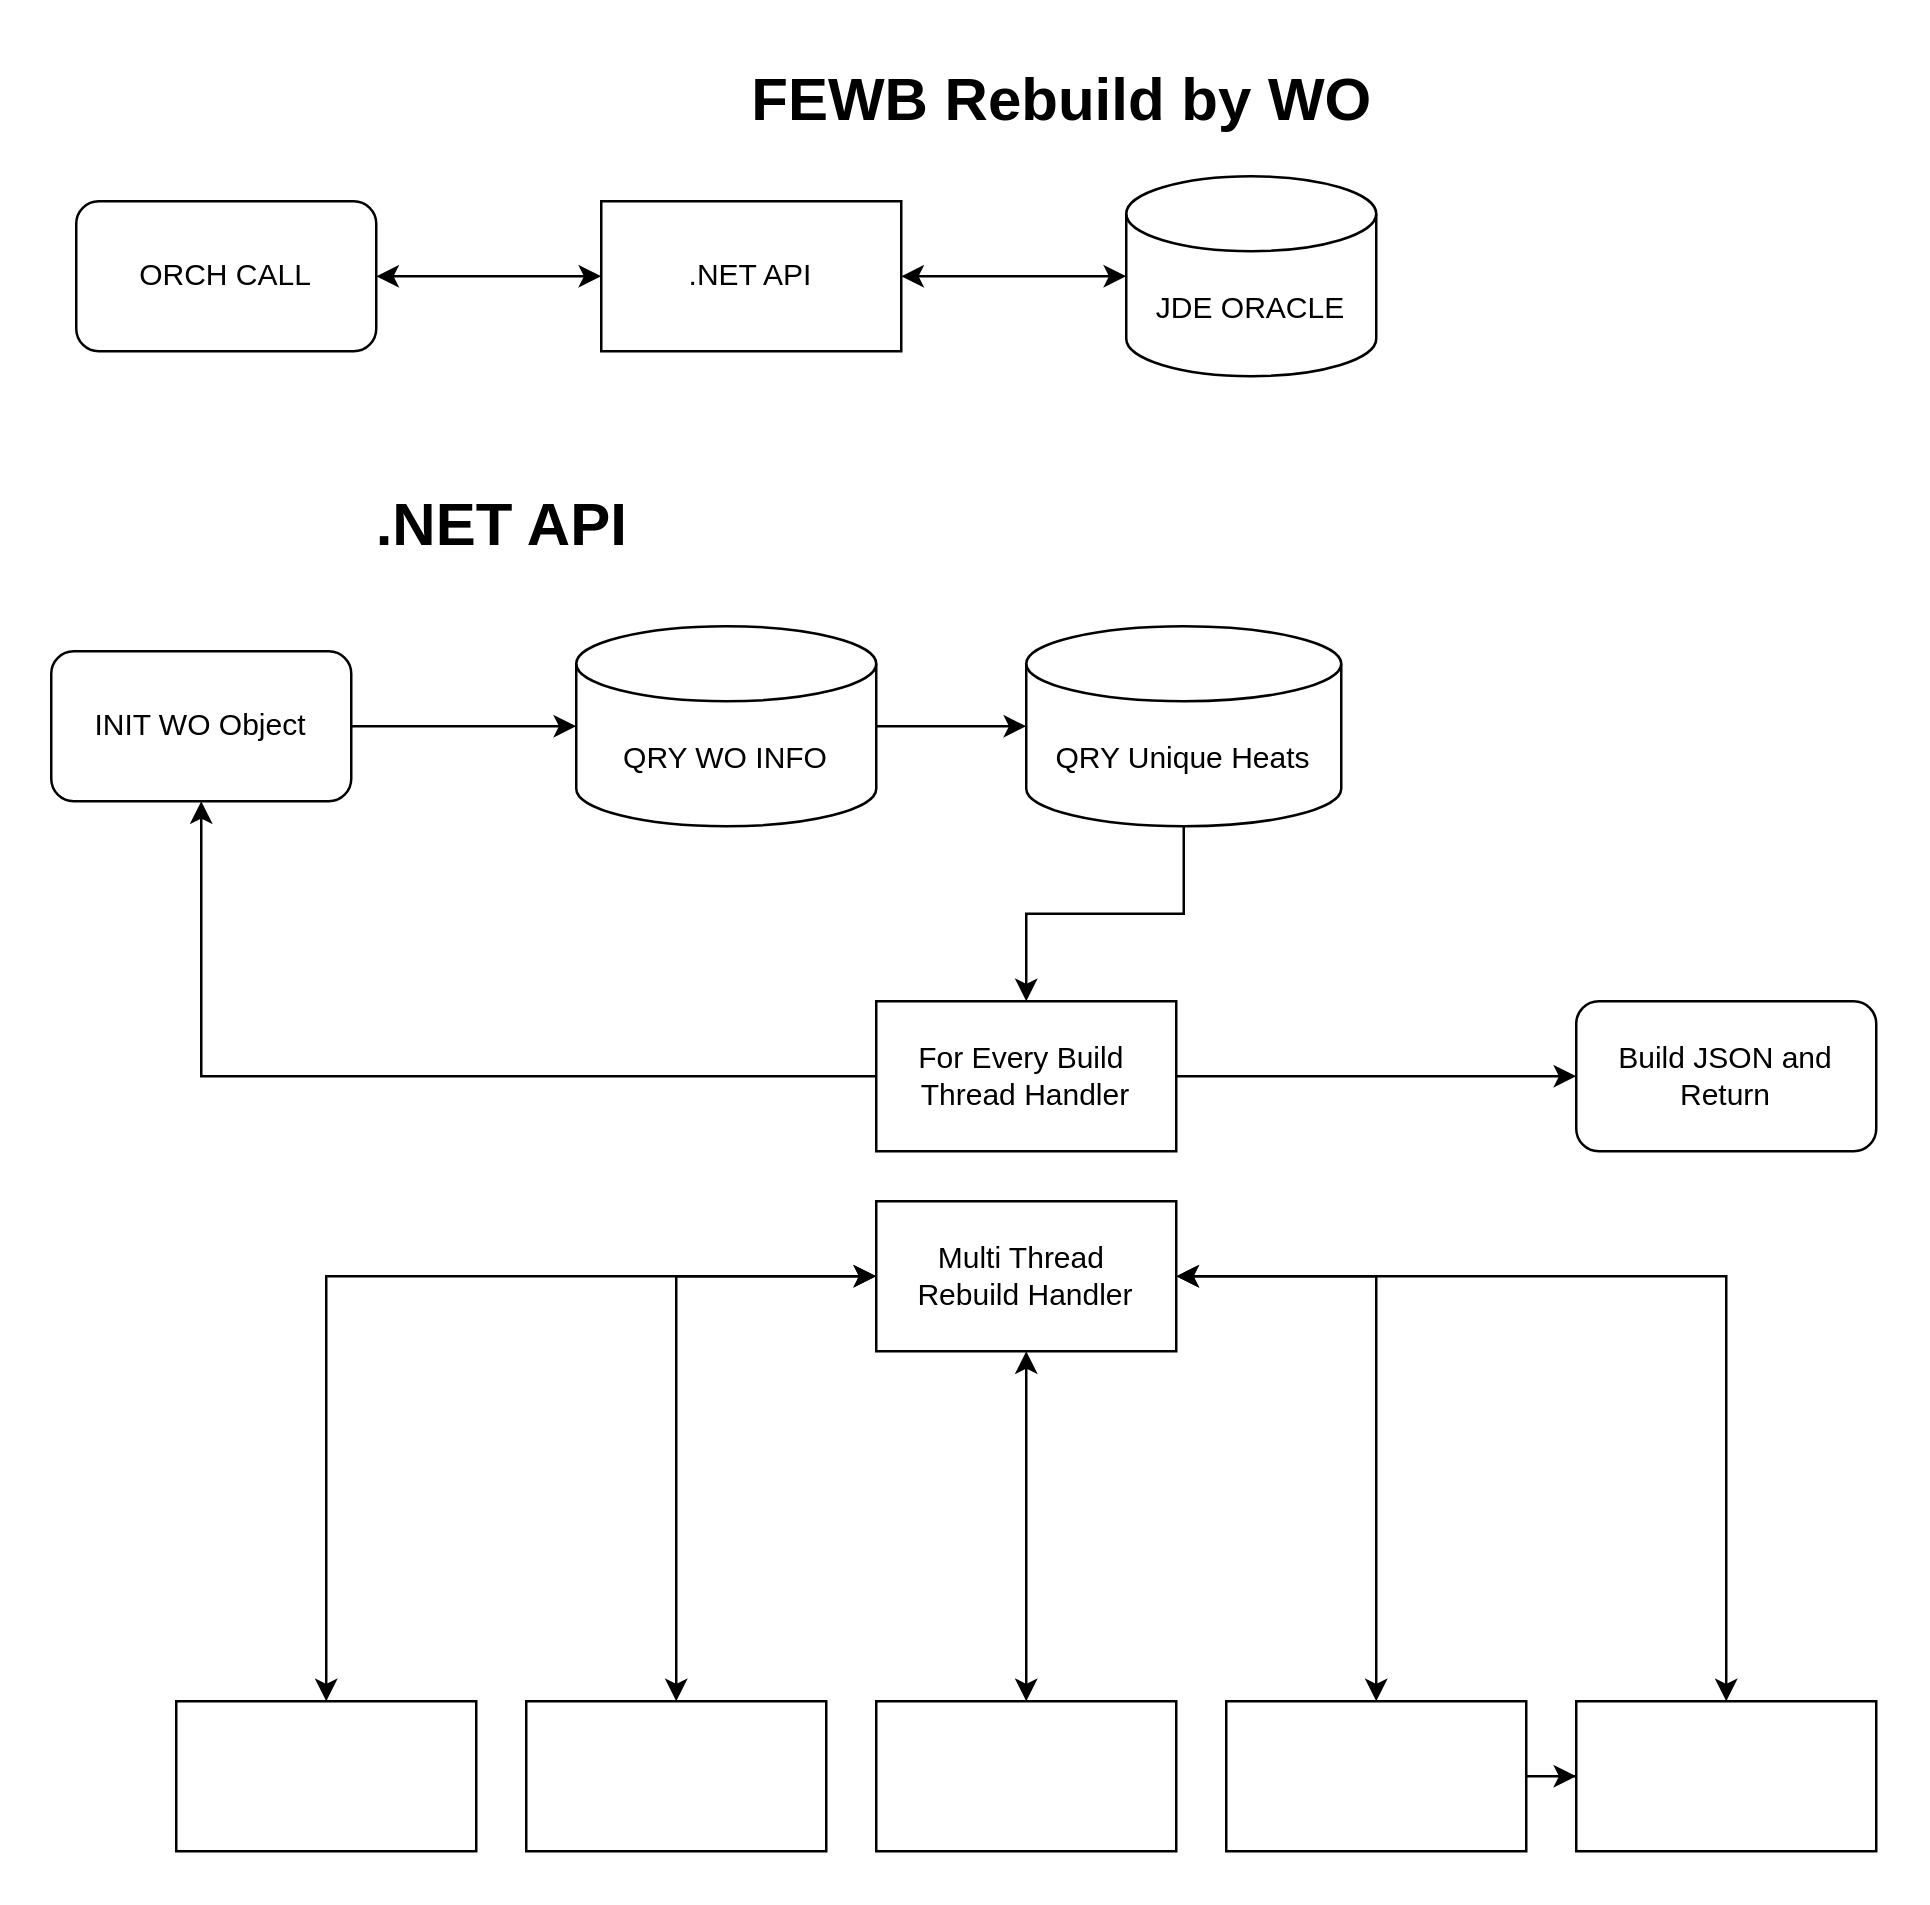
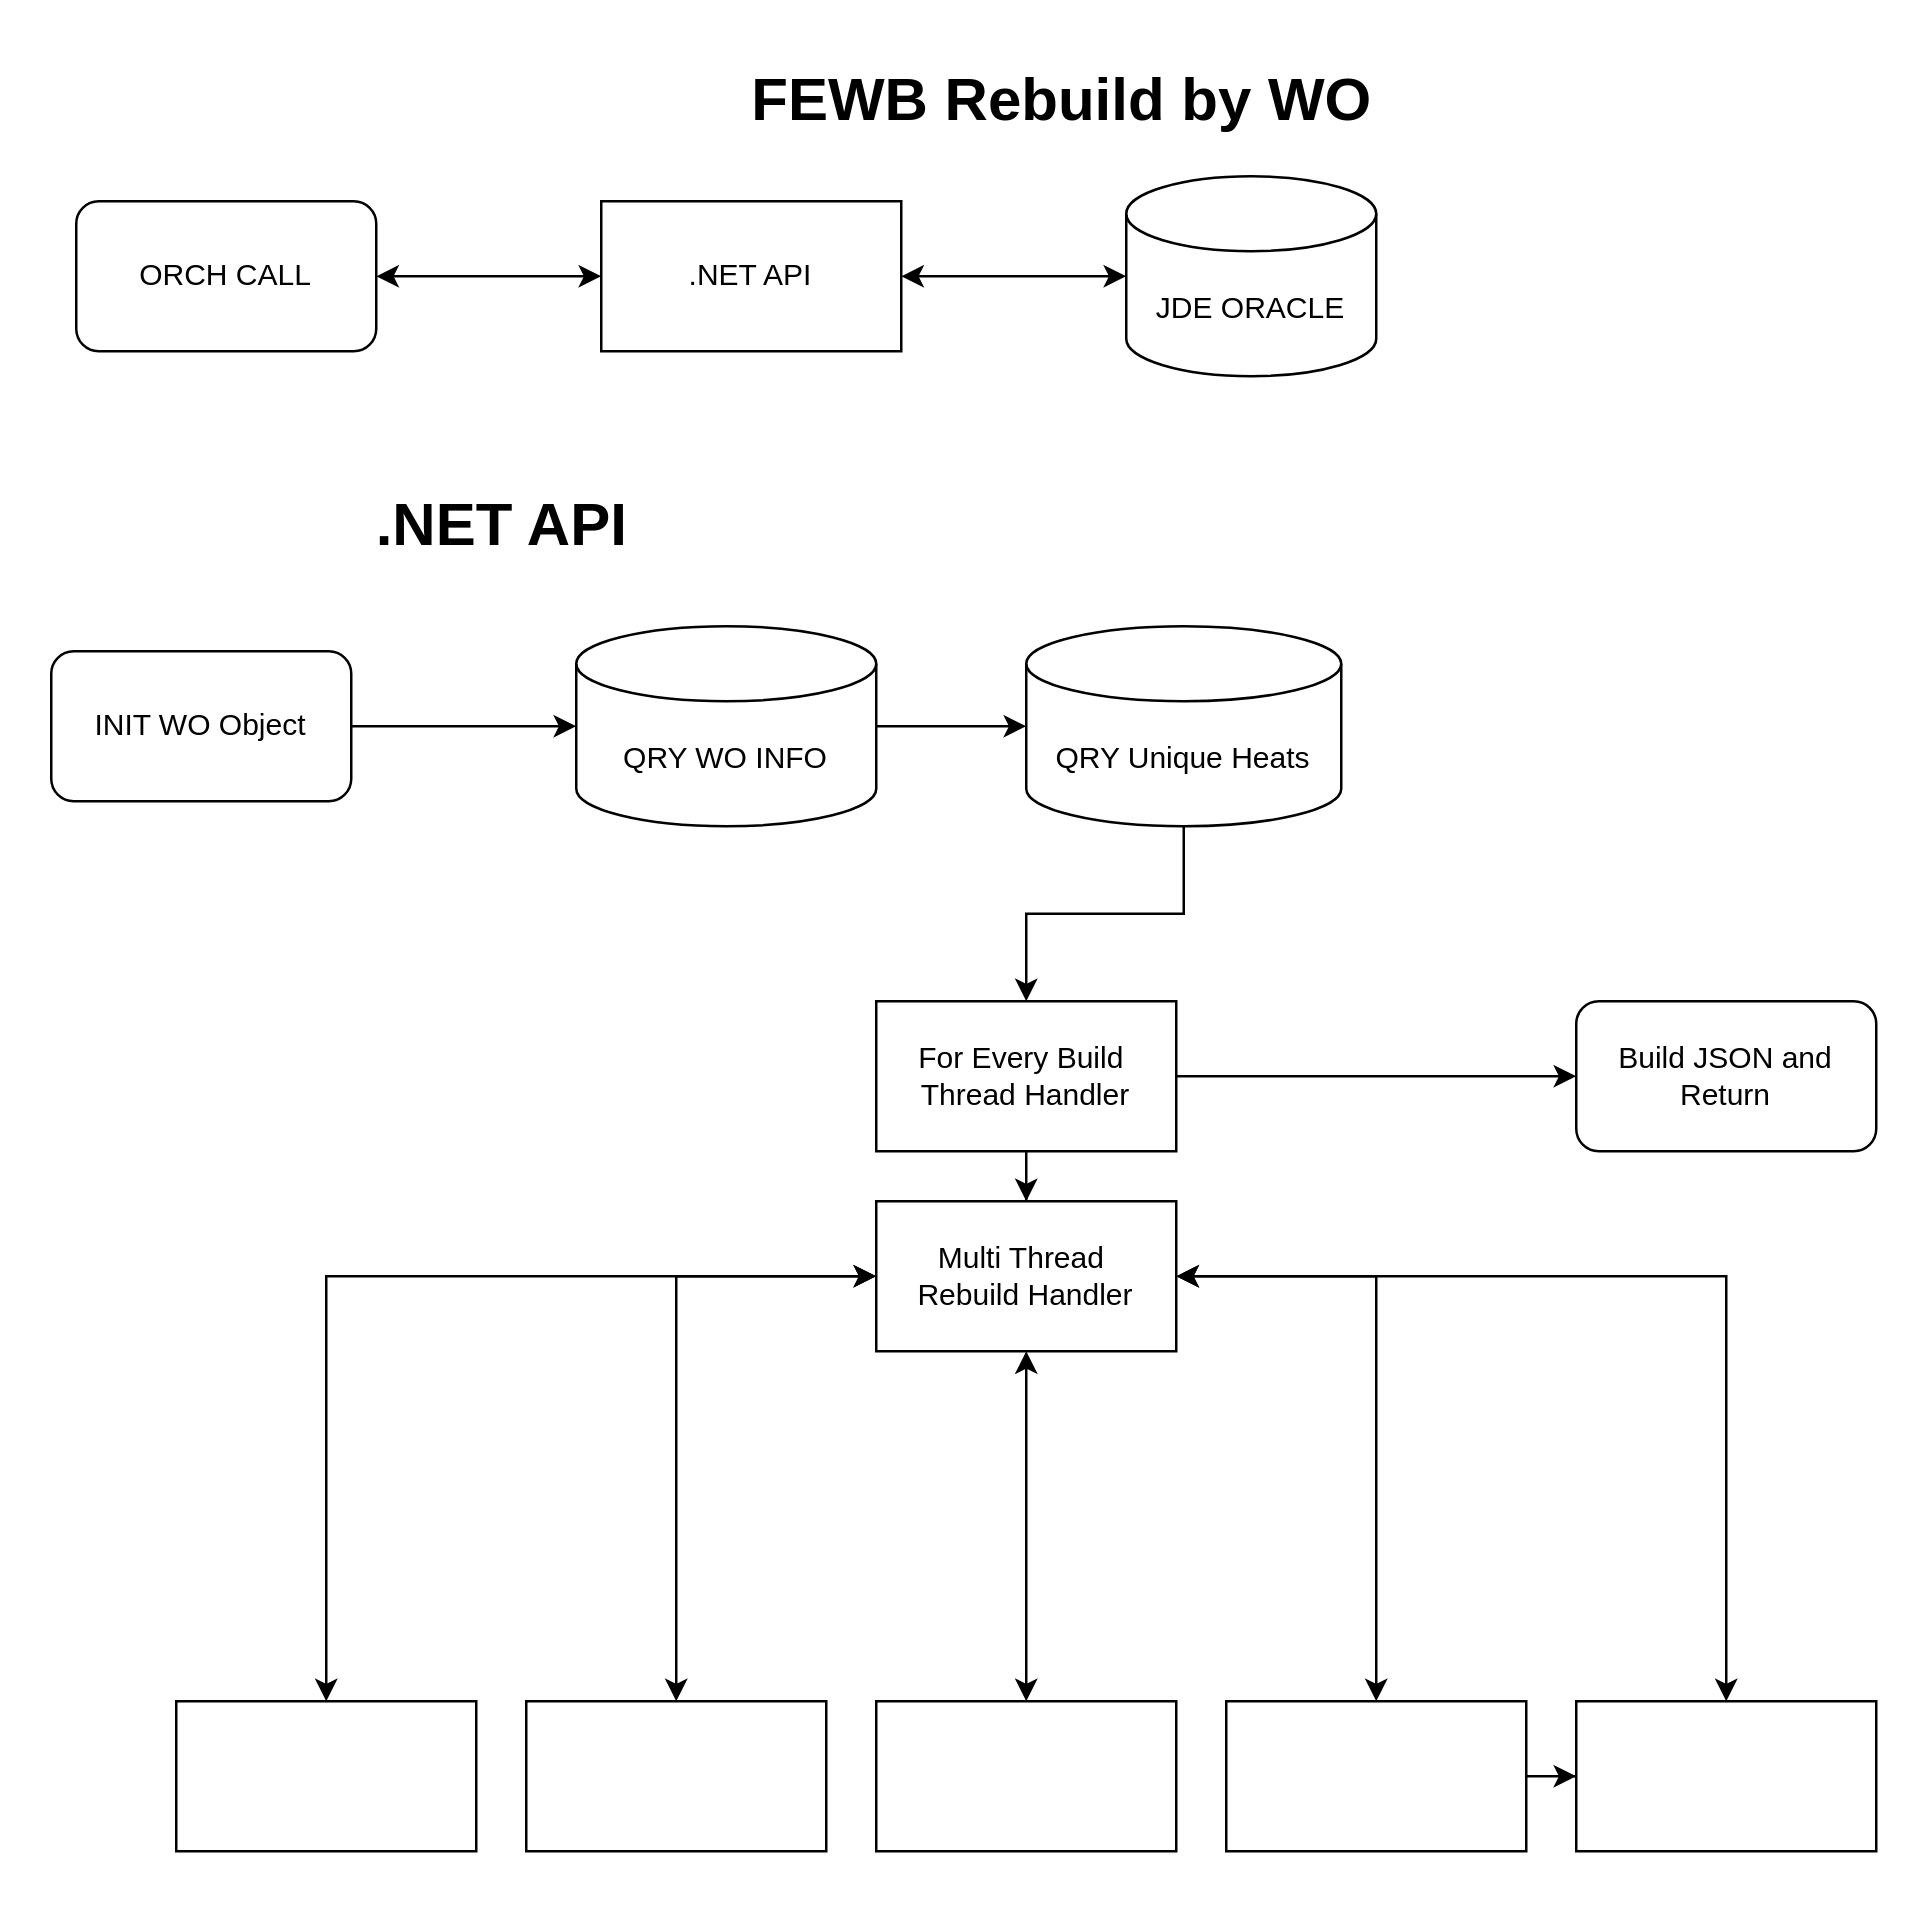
edge "For Every Build Thread Handler" -> "INIT WO Object": now "For Every Build Thread Handler" -> "Multi Thread Rebuild Handler"
